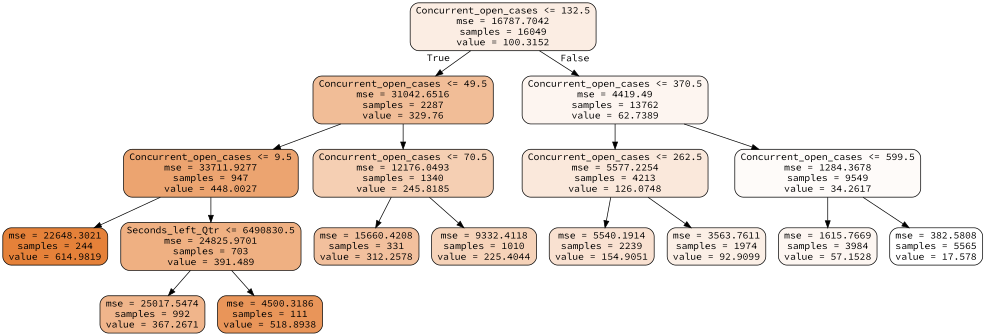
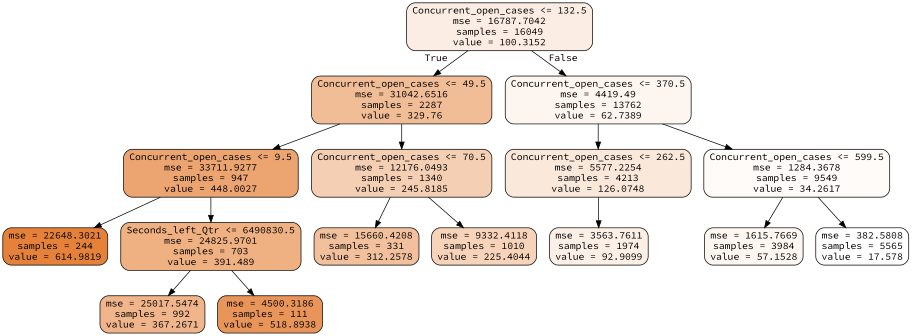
node "mse = 5540.1914 samples = 2239 value = 154.9051": removed
